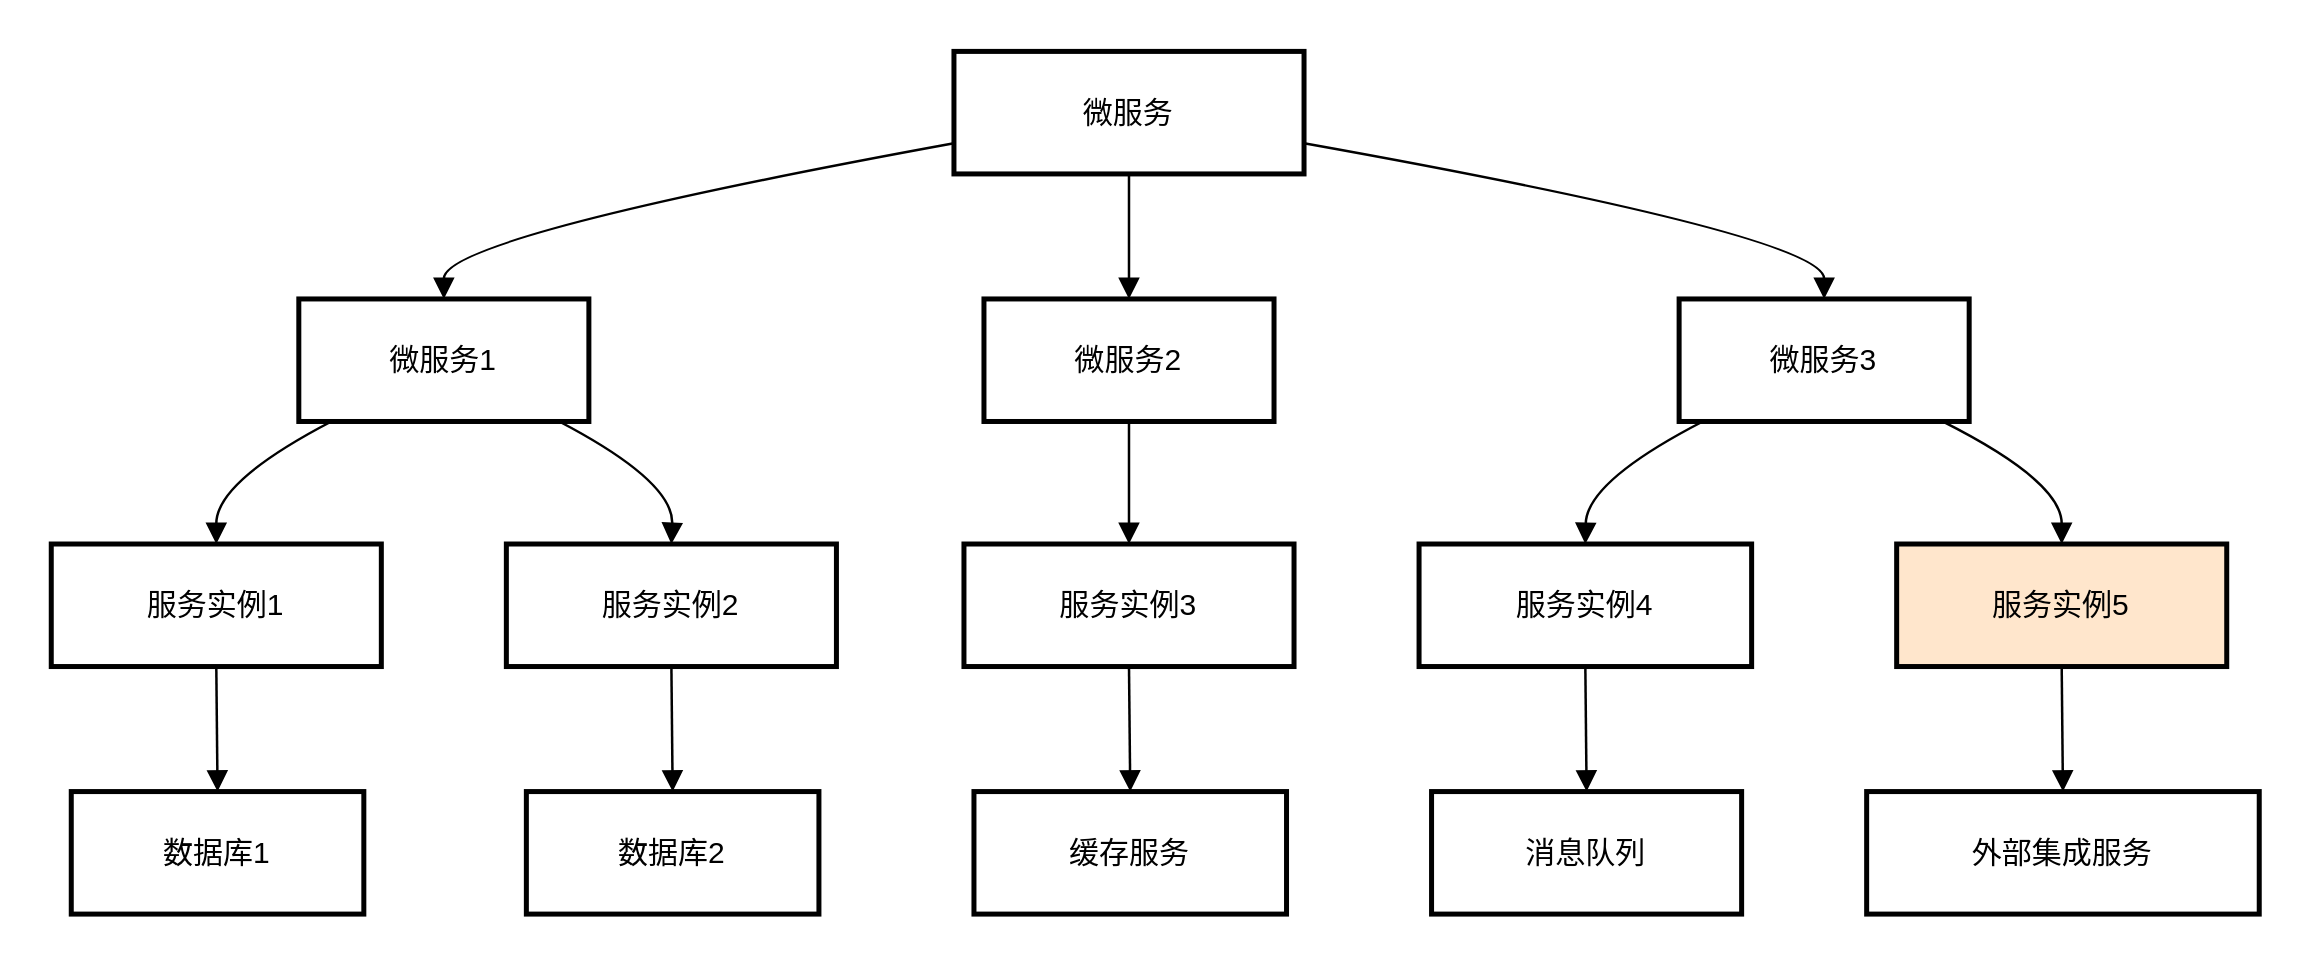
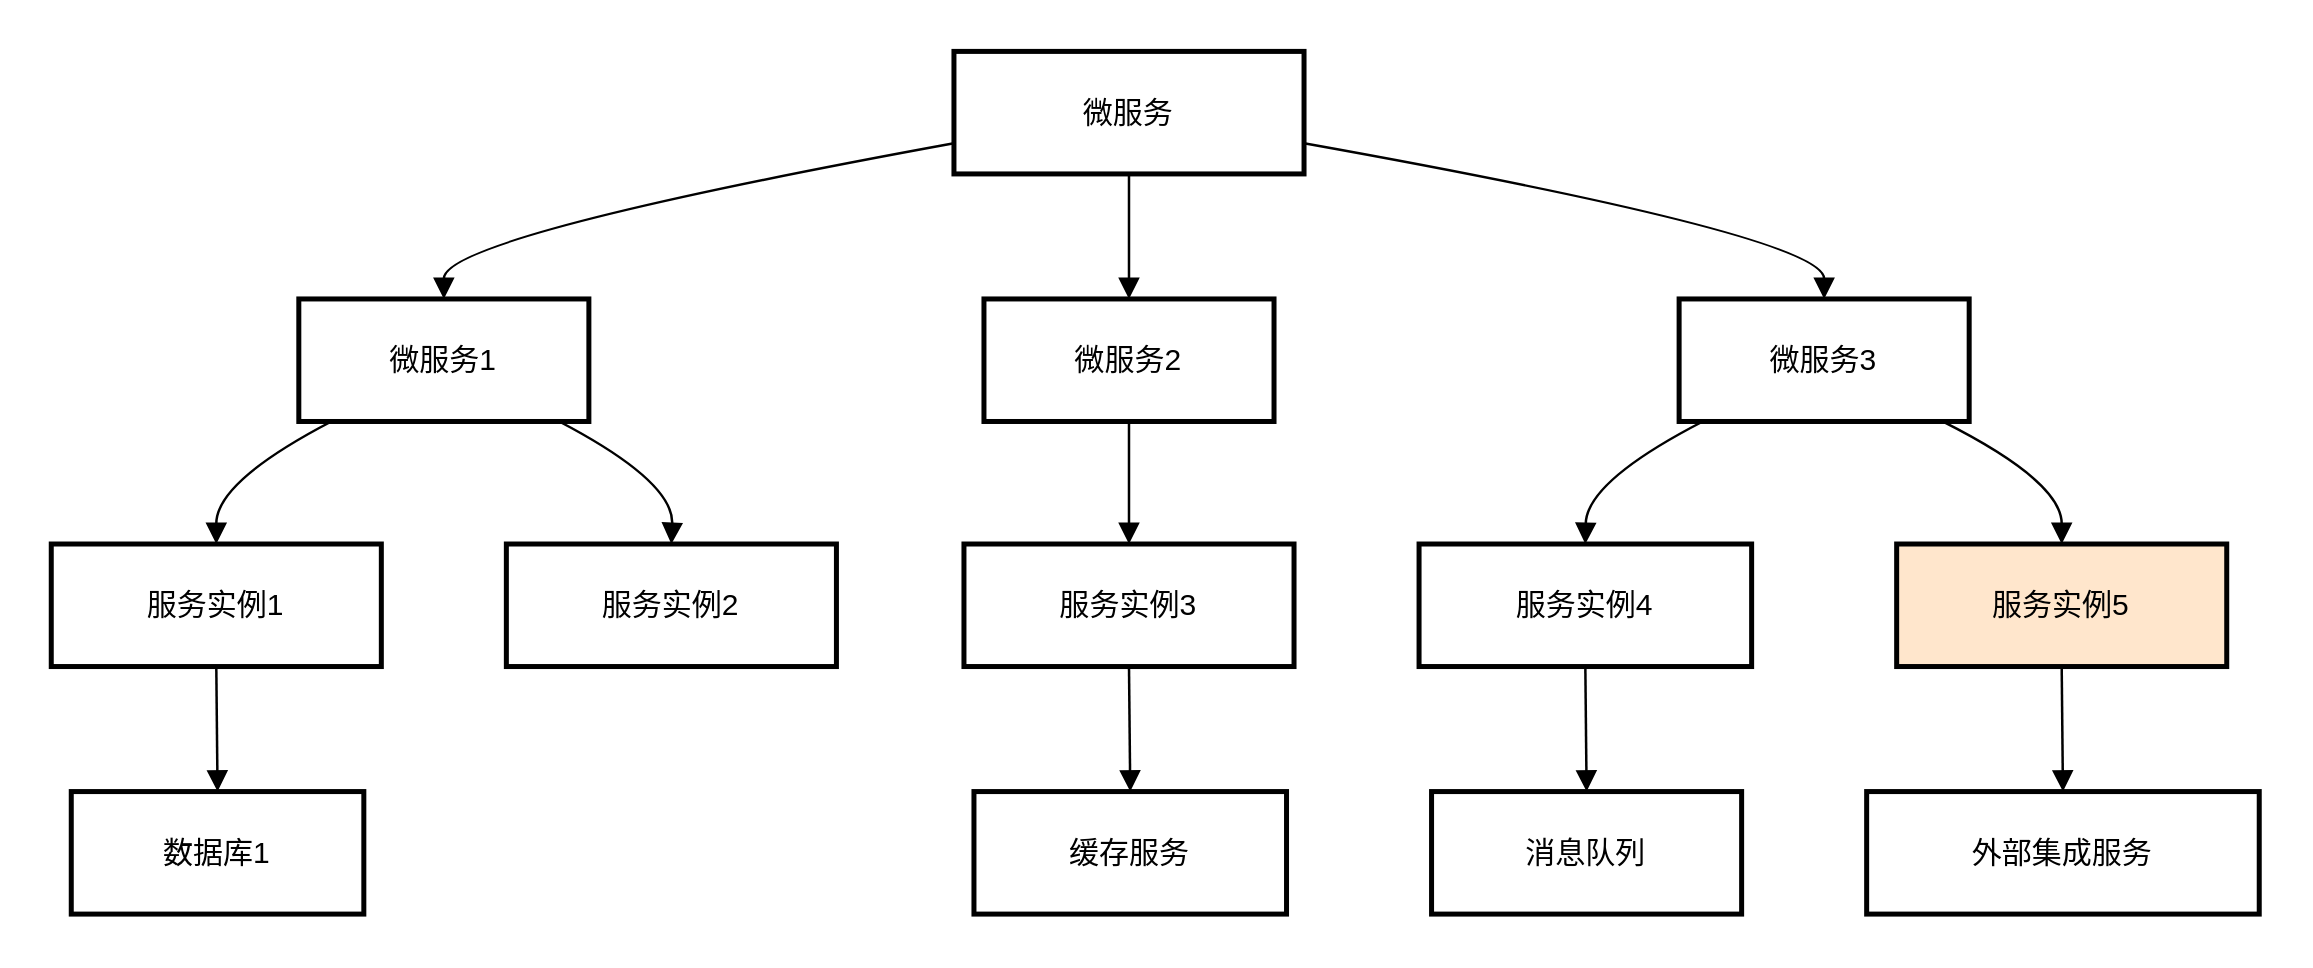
edge "服务实例2" -> "数据库2": removed
node "数据库2": removed
